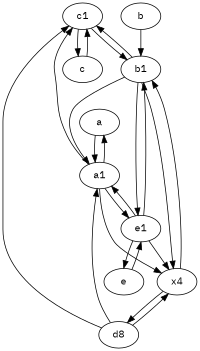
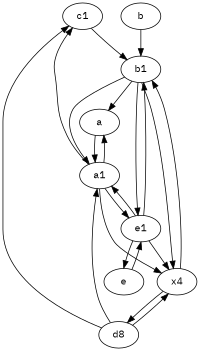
edge "b1" -> "c1": now "b1" -> "a"
node "c": removed
